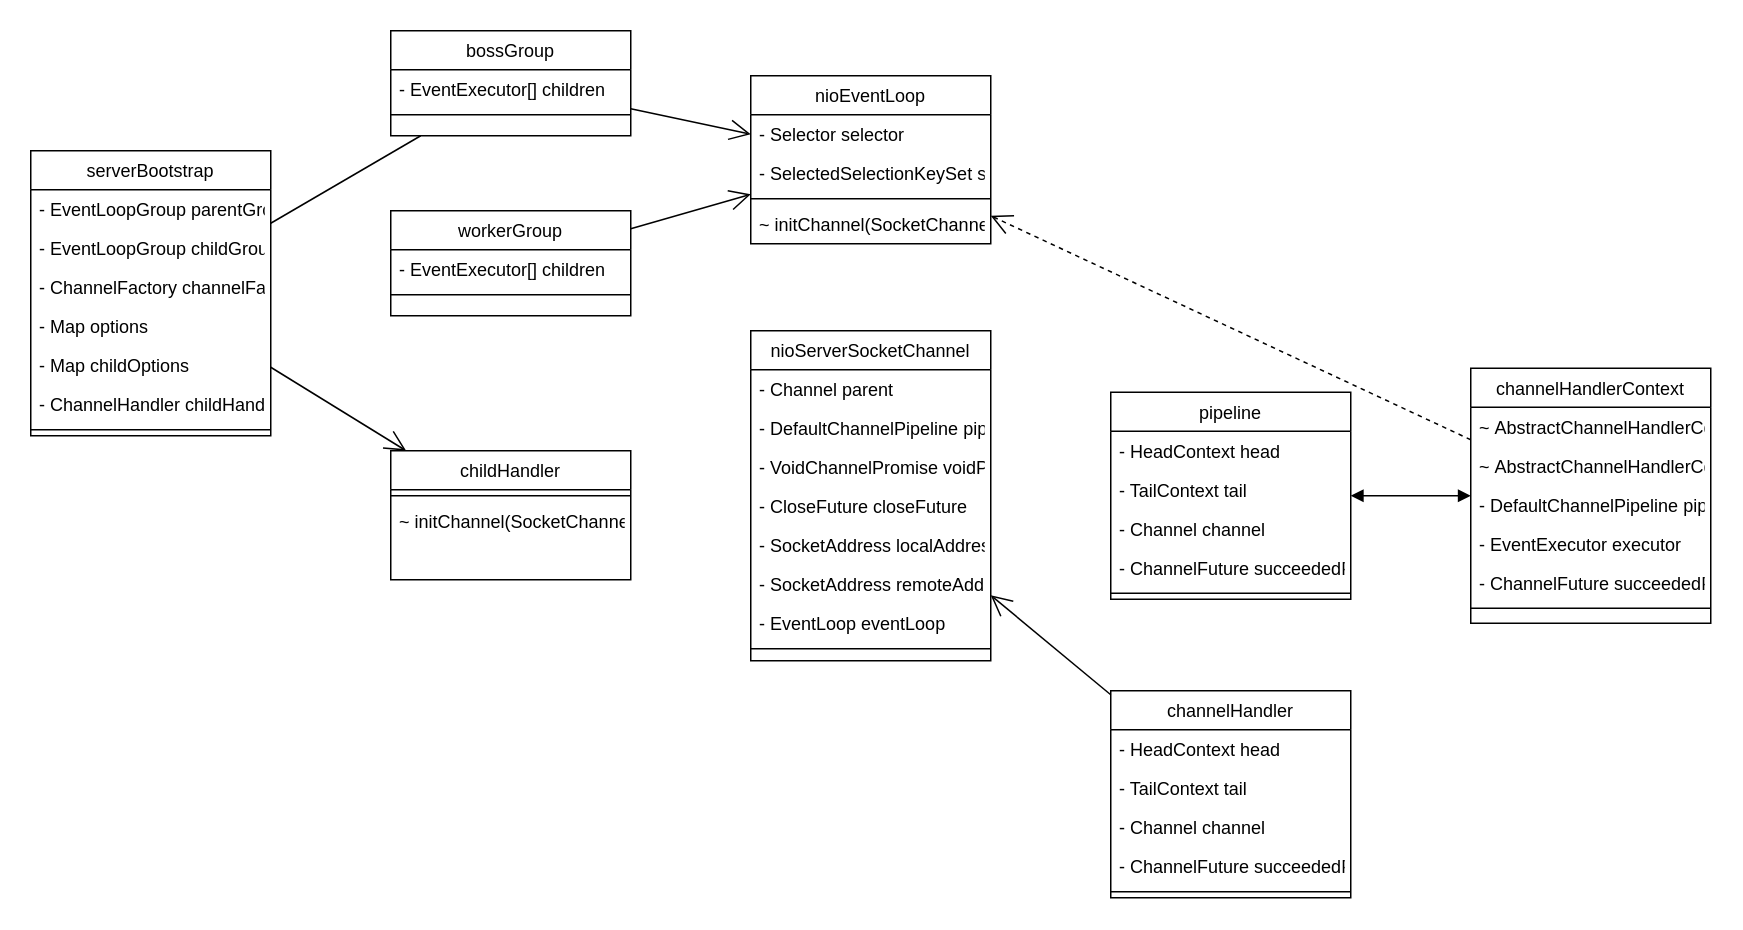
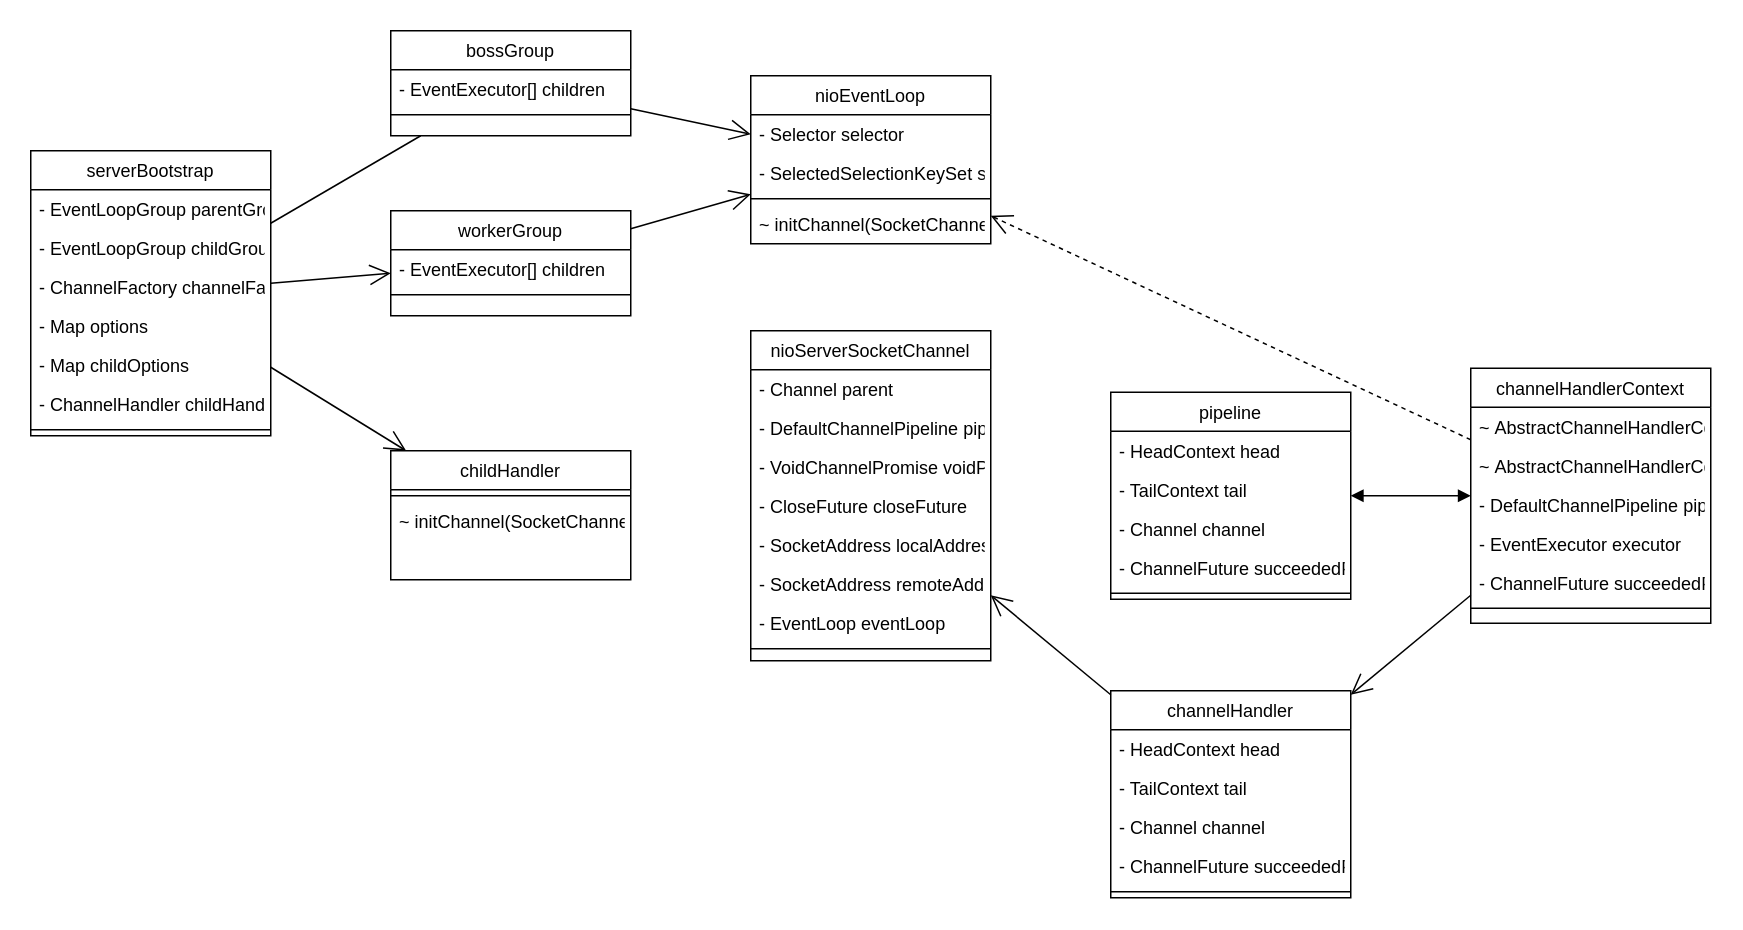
edge "serverBootstrap" -> "workerGroup": added
edge "channelHandlerContext" -> "channelHandler": added
